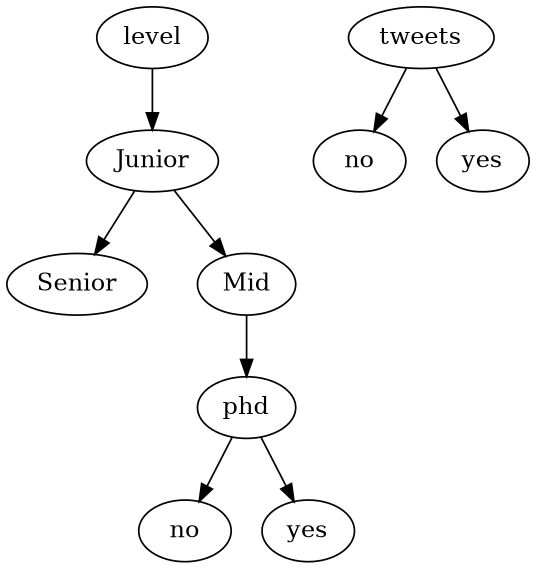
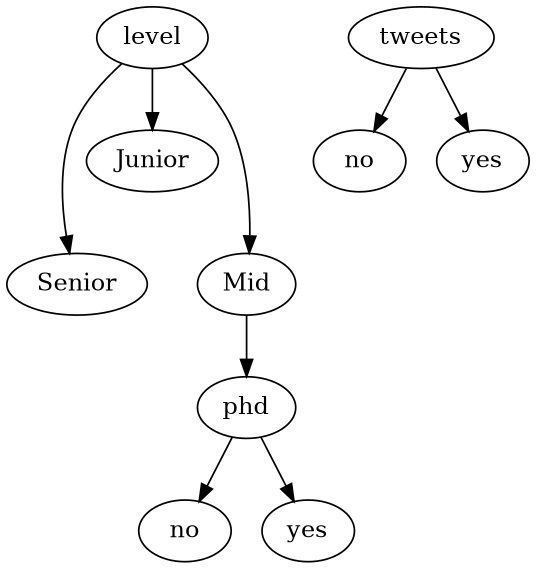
edge "Junior" -> "Senior": now "level" -> "Senior"
edge "Junior" -> "Mid": now "level" -> "Mid"
